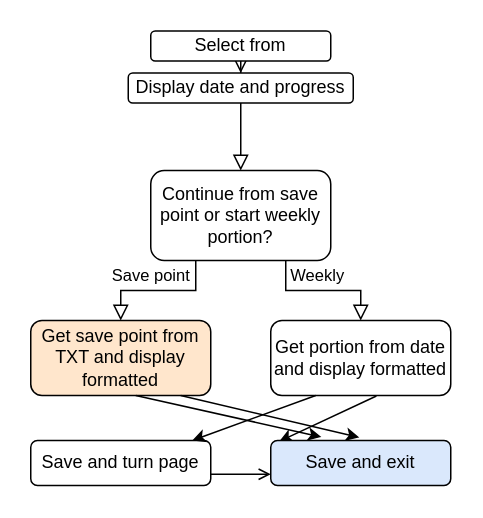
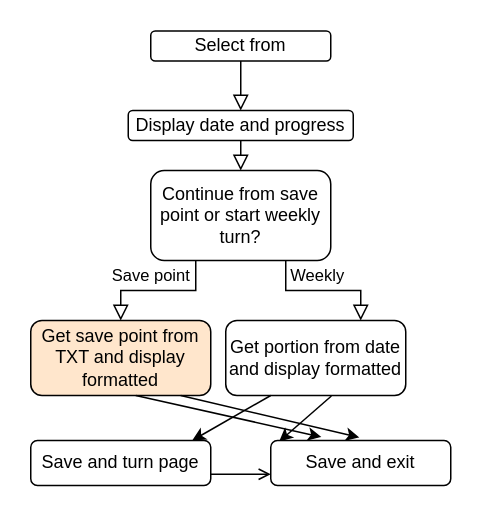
node "Display date and progress": moved (241, 88) -> (241, 125)
node "Continue from save point or start weekly portion?": label "Continue from save point or start weekly portion?" -> "Continue from save point or start weekly turn?"
node "Get portion from date and display formatted": moved (361, 358) -> (316, 358)
node "Save and exit": fillcolor #dae8fc -> #ffffff
